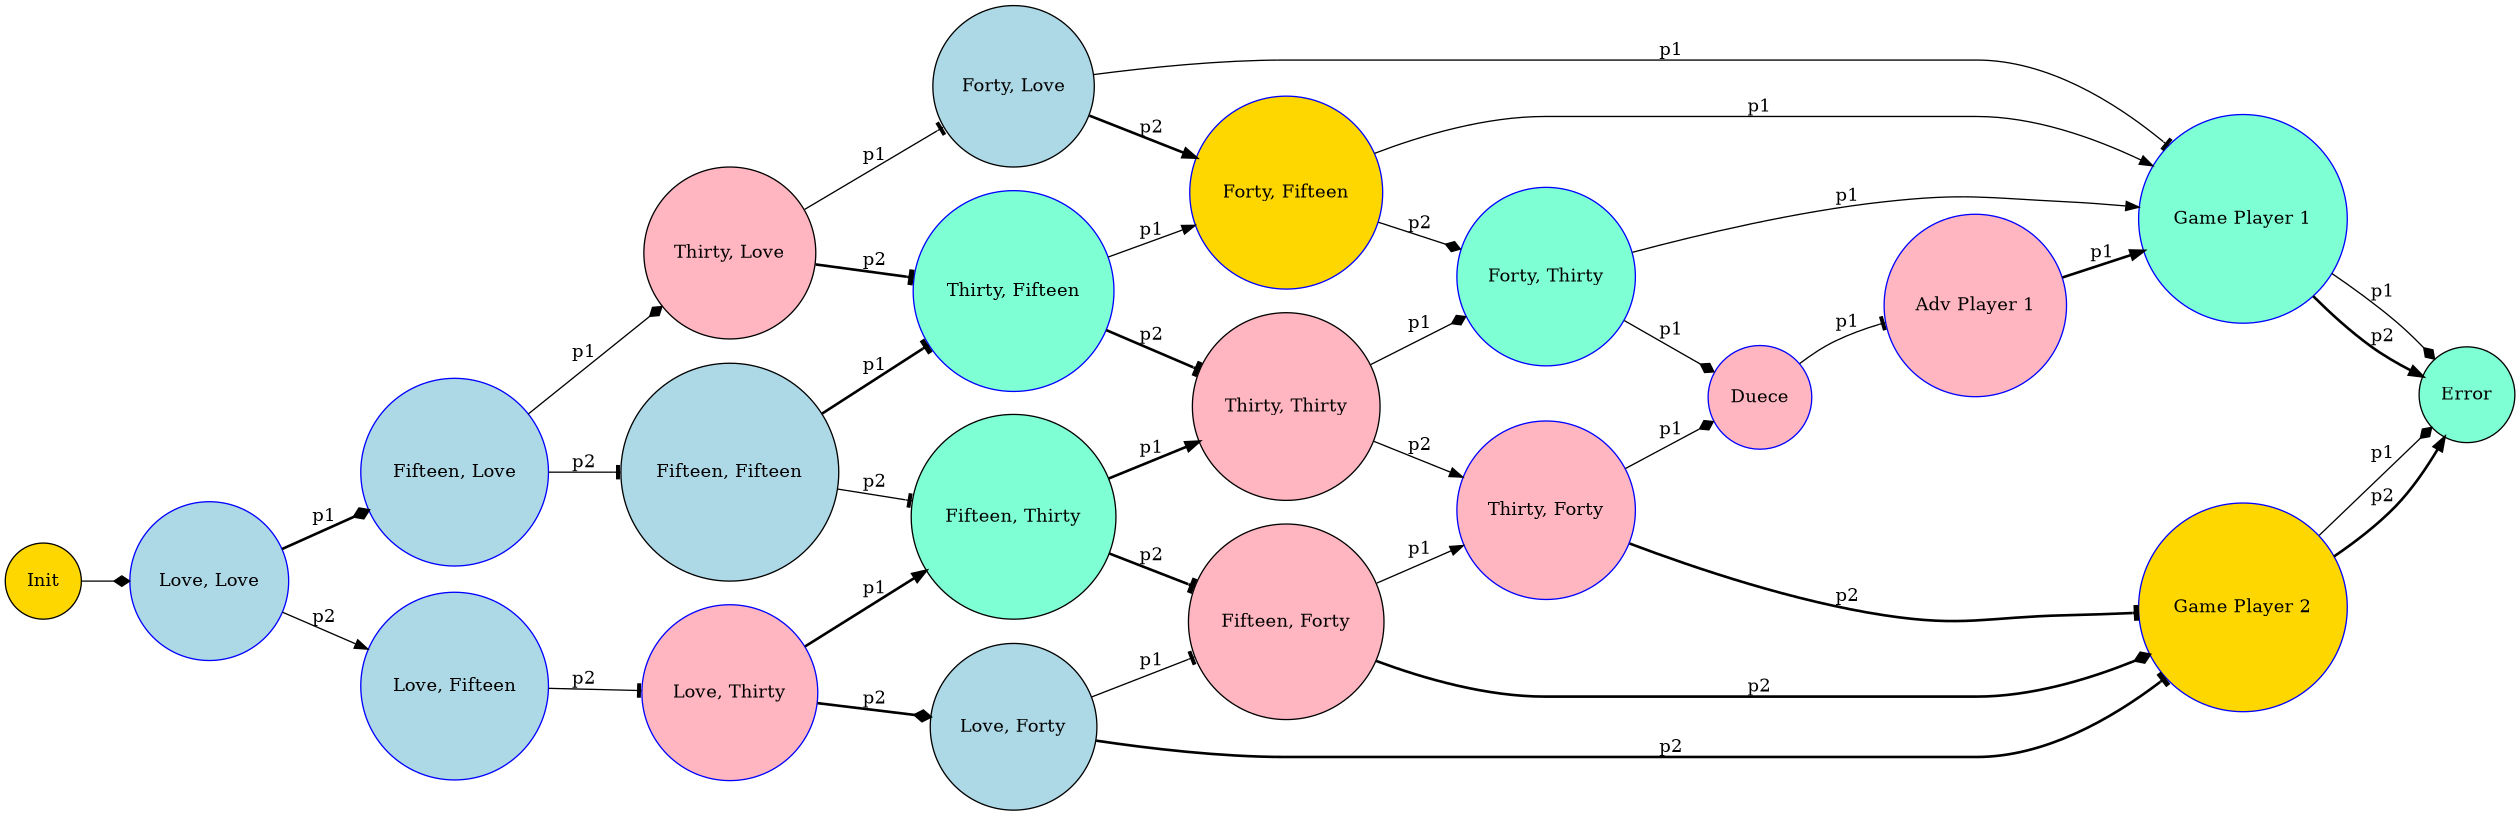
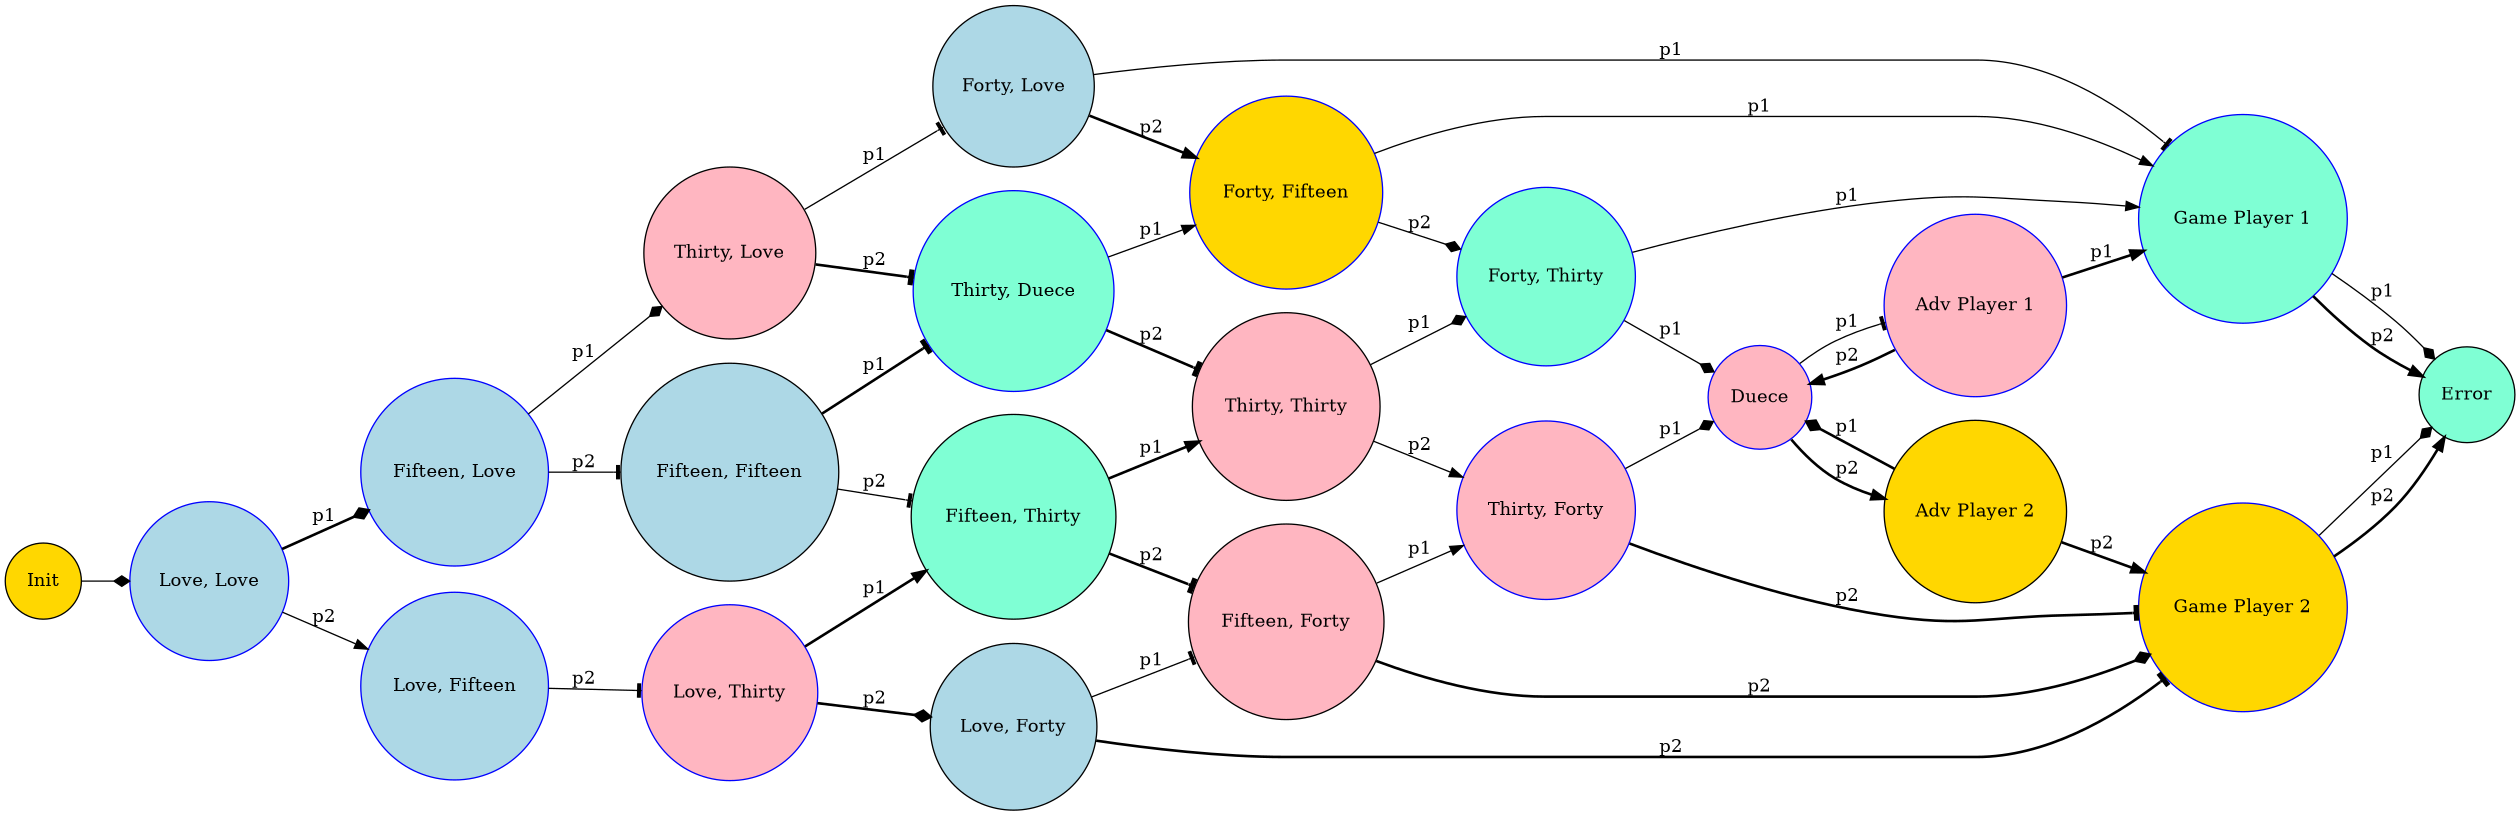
node "Thirty, Fifteen": label "Thirty, Fifteen" -> "Thirty, Duece"
edge "Adv Player 1" -> "Duece": added, label "p2"
node "Adv Player 2": added
